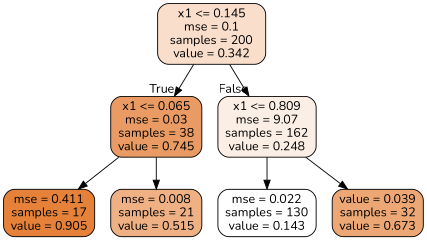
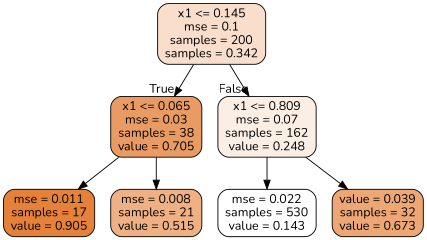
node "x1 <= 0.145 mse = 0.1 samples = 200 value = 0.342": label "x1 <= 0.145 mse = 0.1 samples = 200 value = 0.342" -> "x1 <= 0.145 mse = 0.1 samples = 200 samples = 0.342"
node "x1 <= 0.065 mse = 0.03 samples = 38 value = 0.745": label "x1 <= 0.065 mse = 0.03 samples = 38 value = 0.745" -> "x1 <= 0.065 mse = 0.03 samples = 38 value = 0.705"
node "x1 <= 0.809 mse = 9.07 samples = 162 value = 0.248": label "x1 <= 0.809 mse = 9.07 samples = 162 value = 0.248" -> "x1 <= 0.809 mse = 0.07 samples = 162 value = 0.248"
node "mse = 0.411 samples = 17 value = 0.905": label "mse = 0.411 samples = 17 value = 0.905" -> "mse = 0.011 samples = 17 value = 0.905"
node "mse = 0.022 samples = 130 value = 0.143": label "mse = 0.022 samples = 130 value = 0.143" -> "mse = 0.022 samples = 530 value = 0.143"
